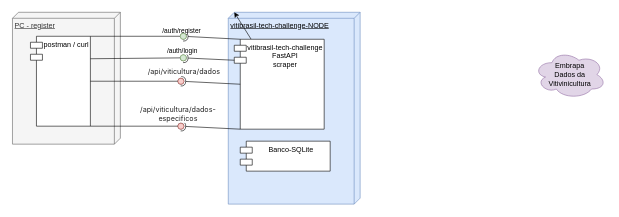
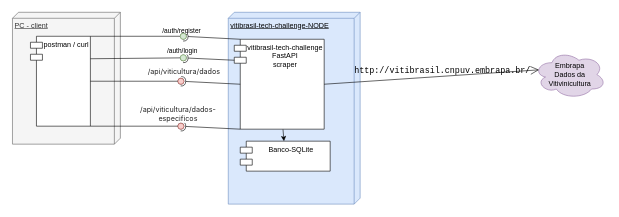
node "PC - register": label "PC - register" -> "PC - client"
edge "vitibrasil-tech-challenge FastAPI scraper" -> "vitibrasil-tech-challenge-NODE": now "vitibrasil-tech-challenge FastAPI scraper" -> "Banco-SQLite"
edge "vitibrasil-tech-challenge FastAPI scraper" -> "Embrapa Dados da Vitivinicultura": added, label "http://vitibrasil.cnpuv.embrapa.br/"
